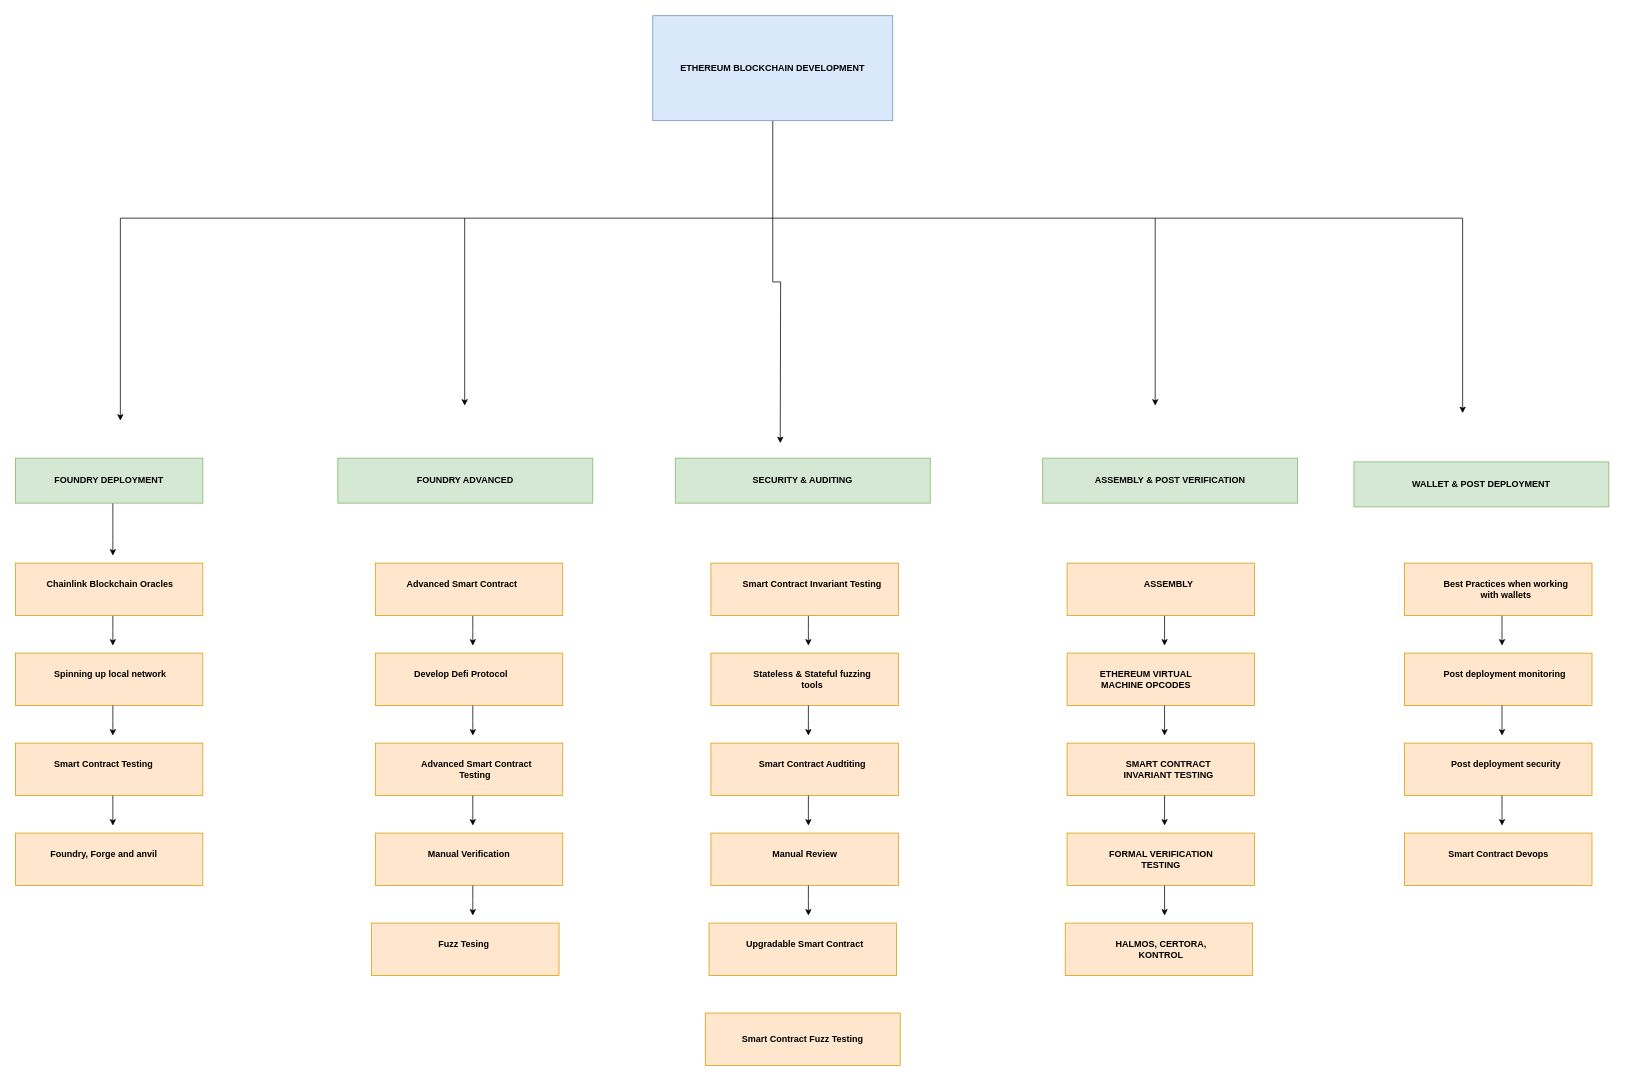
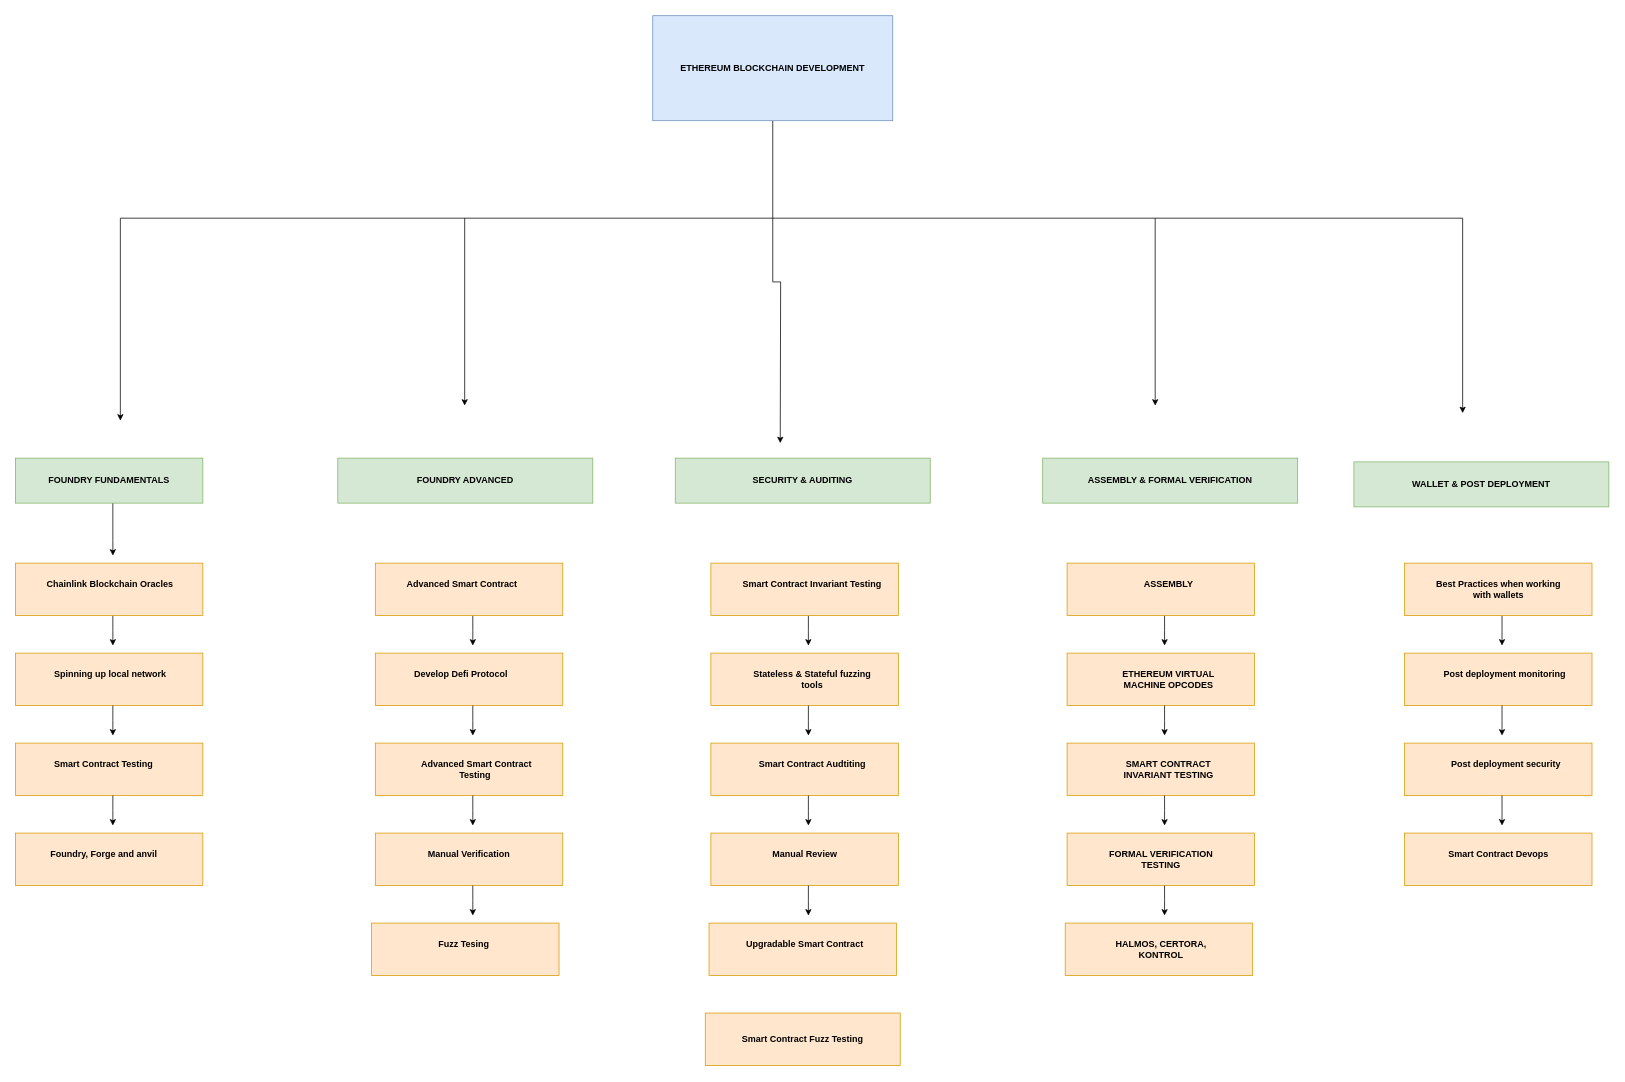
node "FOUNDRY DEPLOYMENT": label "FOUNDRY DEPLOYMENT" -> "FOUNDRY FUNDAMENTALS"
node "ASSEMBLY & POST VERIFICATION": label "ASSEMBLY & POST VERIFICATION" -> "ASSEMBLY & FORMAL VERIFICATION"
node "Best Practices when working with wallets": moved (1506, 589) -> (1499, 589)
node "ETHEREUM VIRTUAL MACHINE OPCODES": moved (1146, 679) -> (1169, 679)
